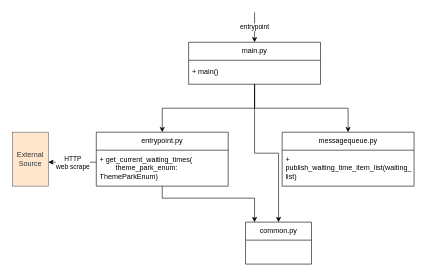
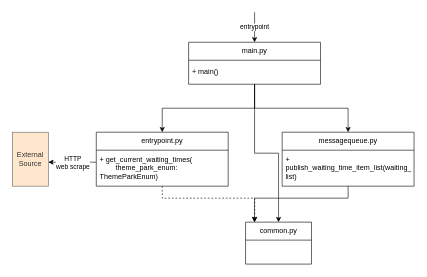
edge "entrypoint.py" -> "common.py": style solid -> dashed
edge "messagequeue.py" -> "common.py": added
